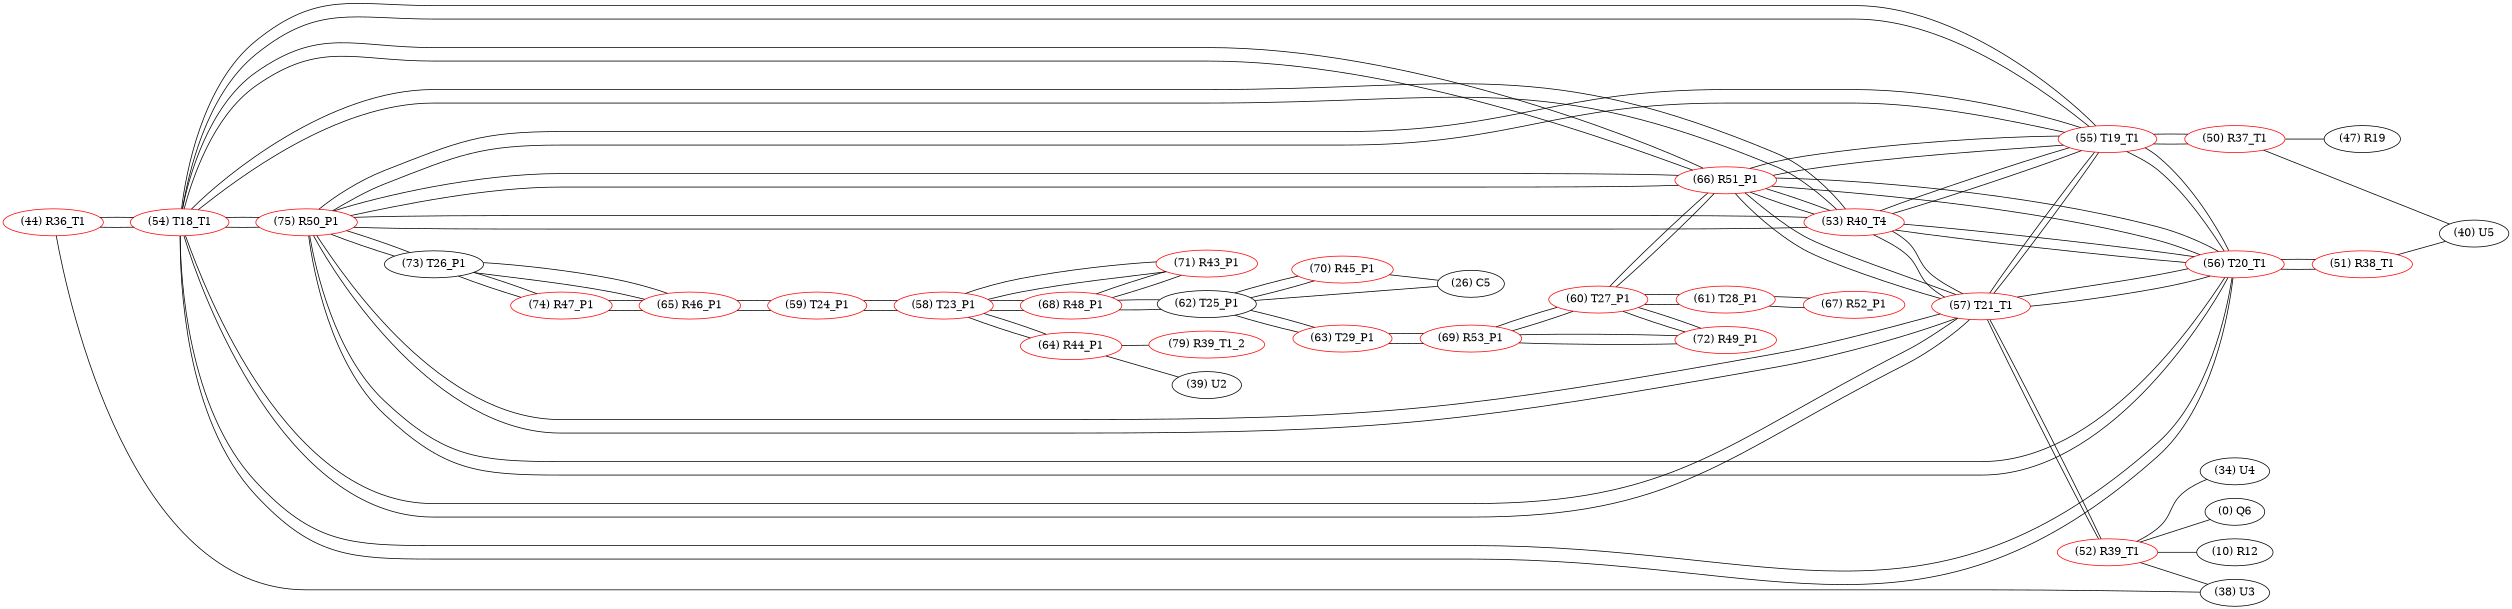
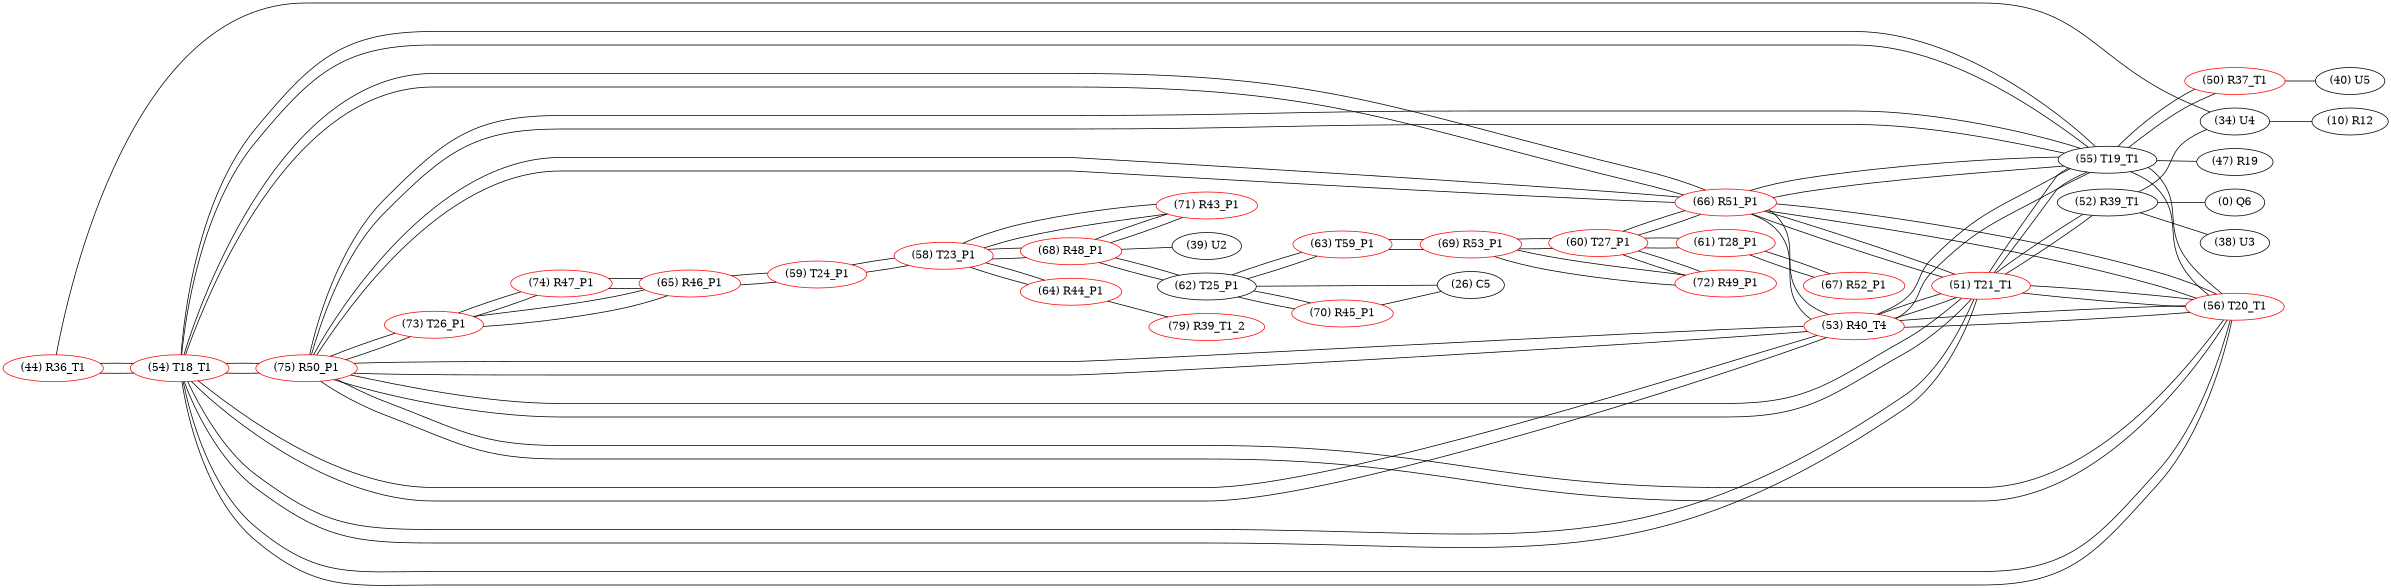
node "(55) T19_T1": color red -> black
edge "(50) R37_T1" -- "(47) R19": now "(55) T19_T1" -- "(47) R19"
node "(73) T26_P1": color black -> red
node "(51) R38_T1": removed
node "(57) T21_T1": label "(57) T21_T1" -> "(51) T21_T1"
node "(63) T29_P1": label "(63) T29_P1" -> "(63) T59_P1"
edge "(64) R44_P1" -- "(39) U2": now "(68) R48_P1" -- "(39) U2"
node "(52) R39_T1": color red -> black
edge "(52) R39_T1" -- "(10) R12": now "(34) U4" -- "(10) R12"
edge "(44) R36_T1" -- "(38) U3": now "(44) R36_T1" -- "(34) U4"
